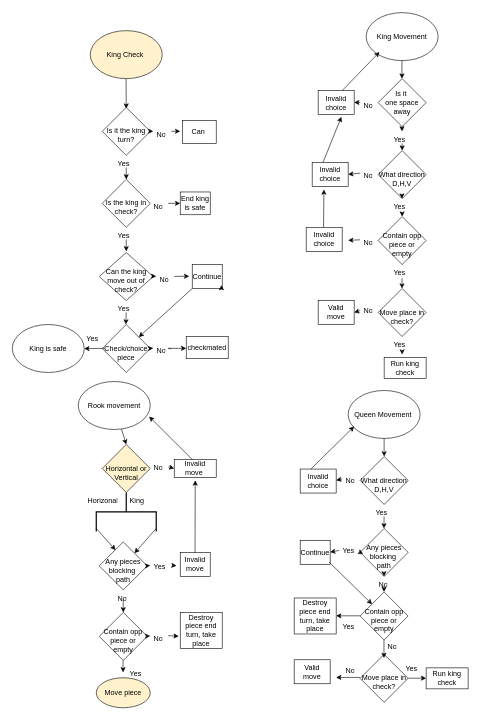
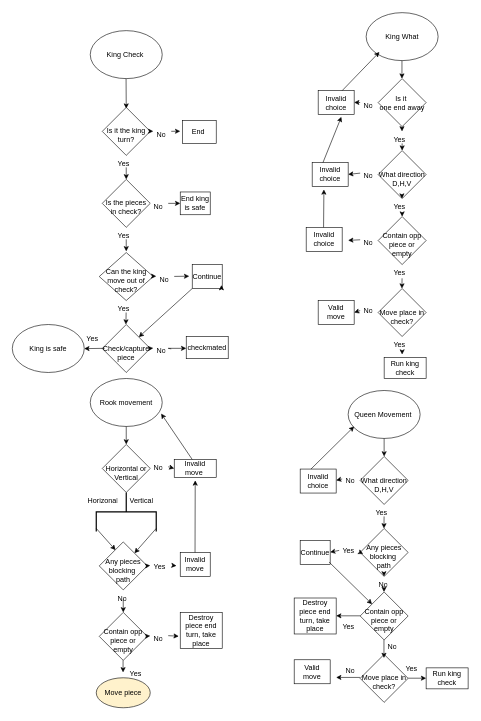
node "King Movement": label "King Movement" -> "King What"
node "King Check": fillcolor #fff2cc -> #ffffff
node "Is it one space away": label "Is it one space away" -> "Is it one end away"
node "Can": label "Can" -> "End"
node "Is the king in check?": label "Is the king in check?" -> "Is the pieces in check?"
node "Check/choice piece": label "Check/choice piece" -> "Check/capture piece"
node "Rook movement": moved (114, 405) -> (126, 402)
node "Horizontal or Vertical": fillcolor #fff2cc -> #ffffff
node "King": label "King" -> "Vertical"
